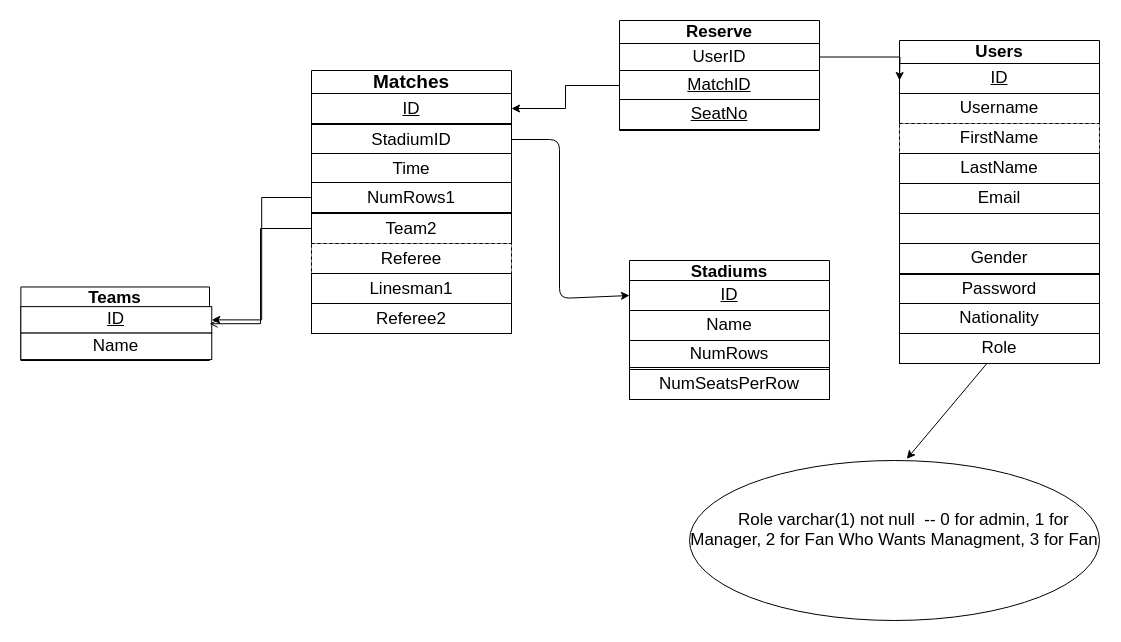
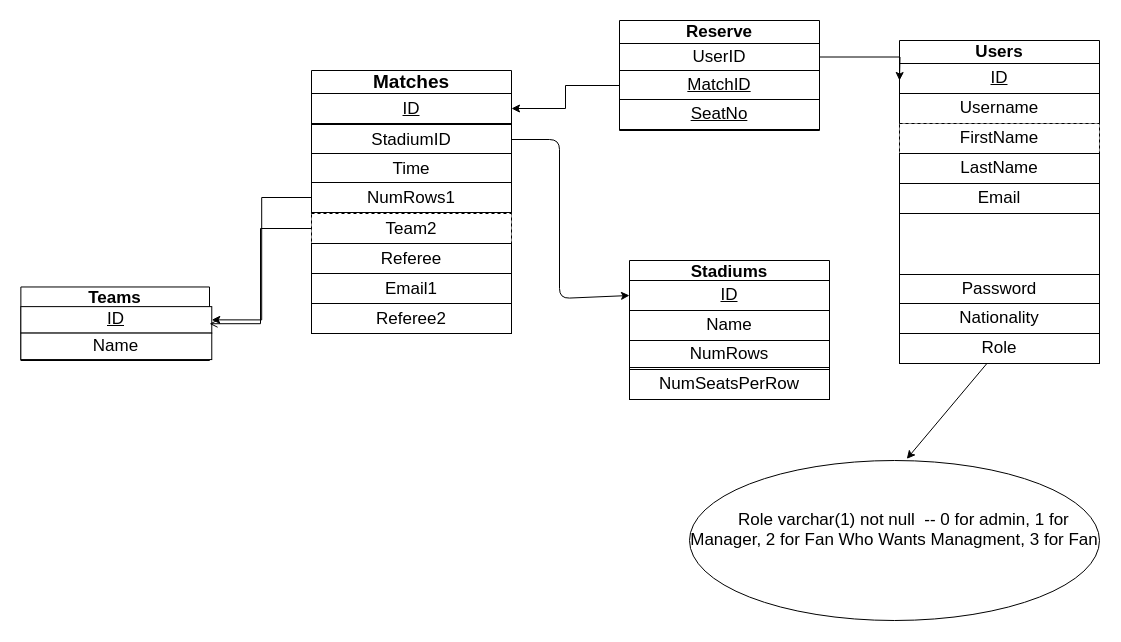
node "Team2": style solid -> dashed
node "Referee": style dashed -> solid
node "Gender": removed
node "Linesman1": label "Linesman1" -> "Email1"
